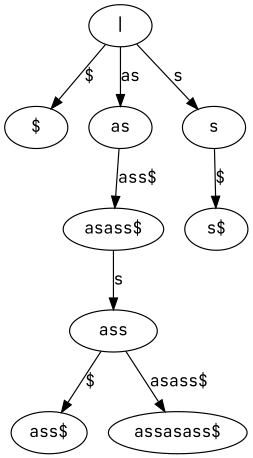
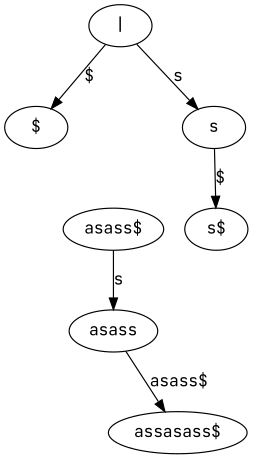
node "as": removed
node "ass": label "ass" -> "asass"
node "ass$": removed
